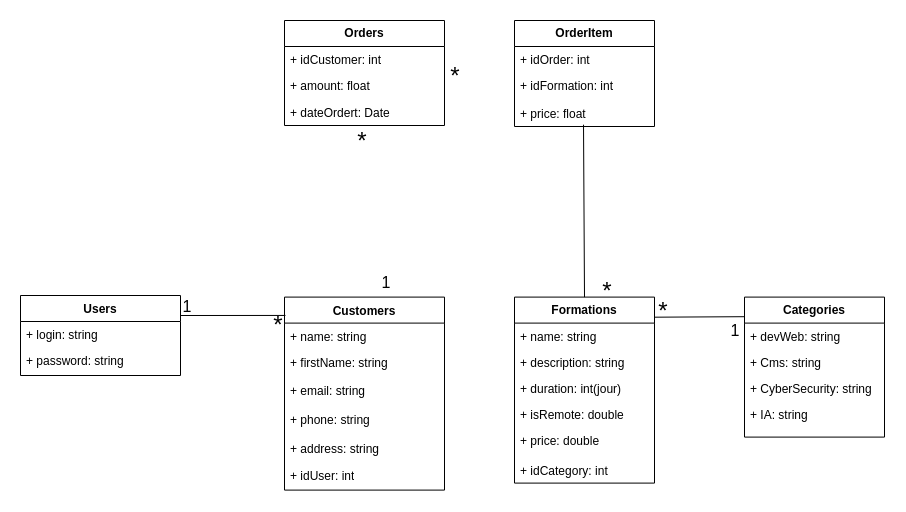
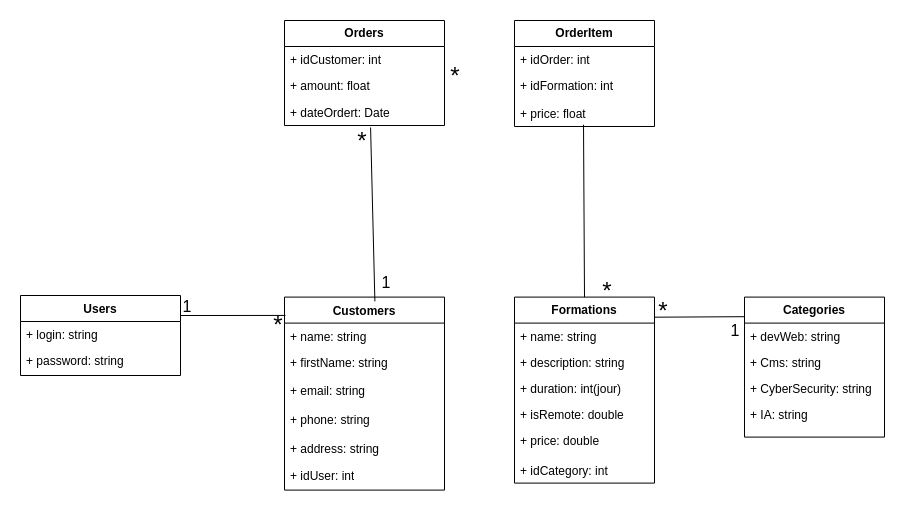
edge "+ dateOrdert: Date" -- "Customers": added
